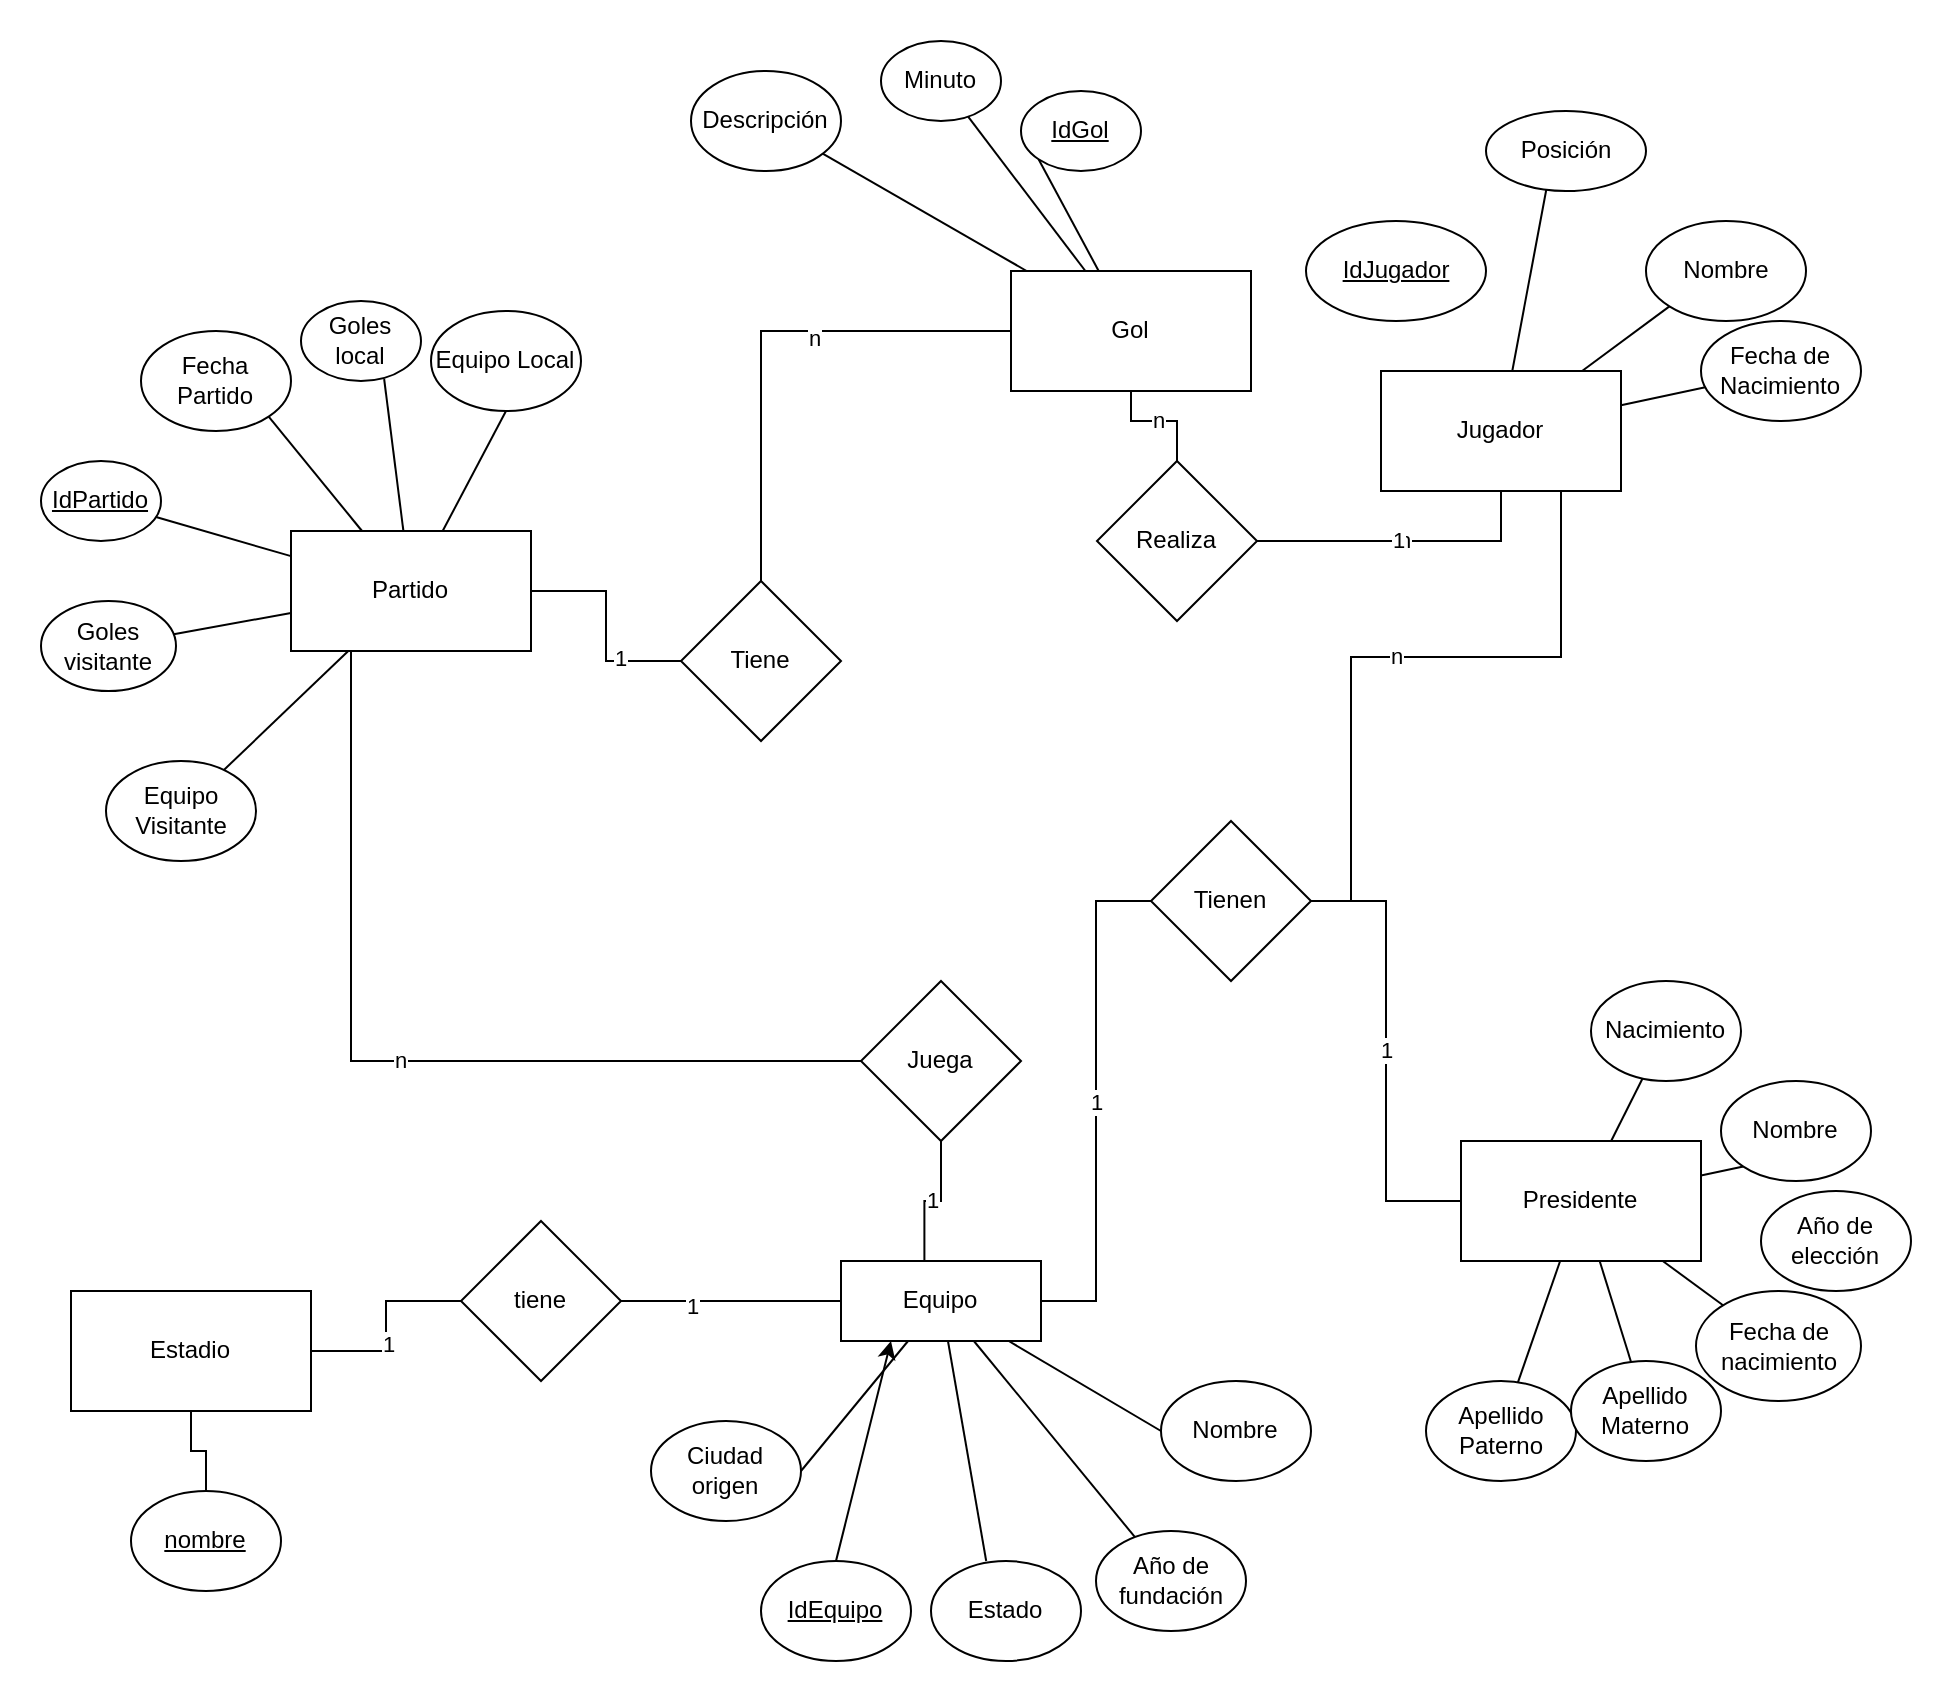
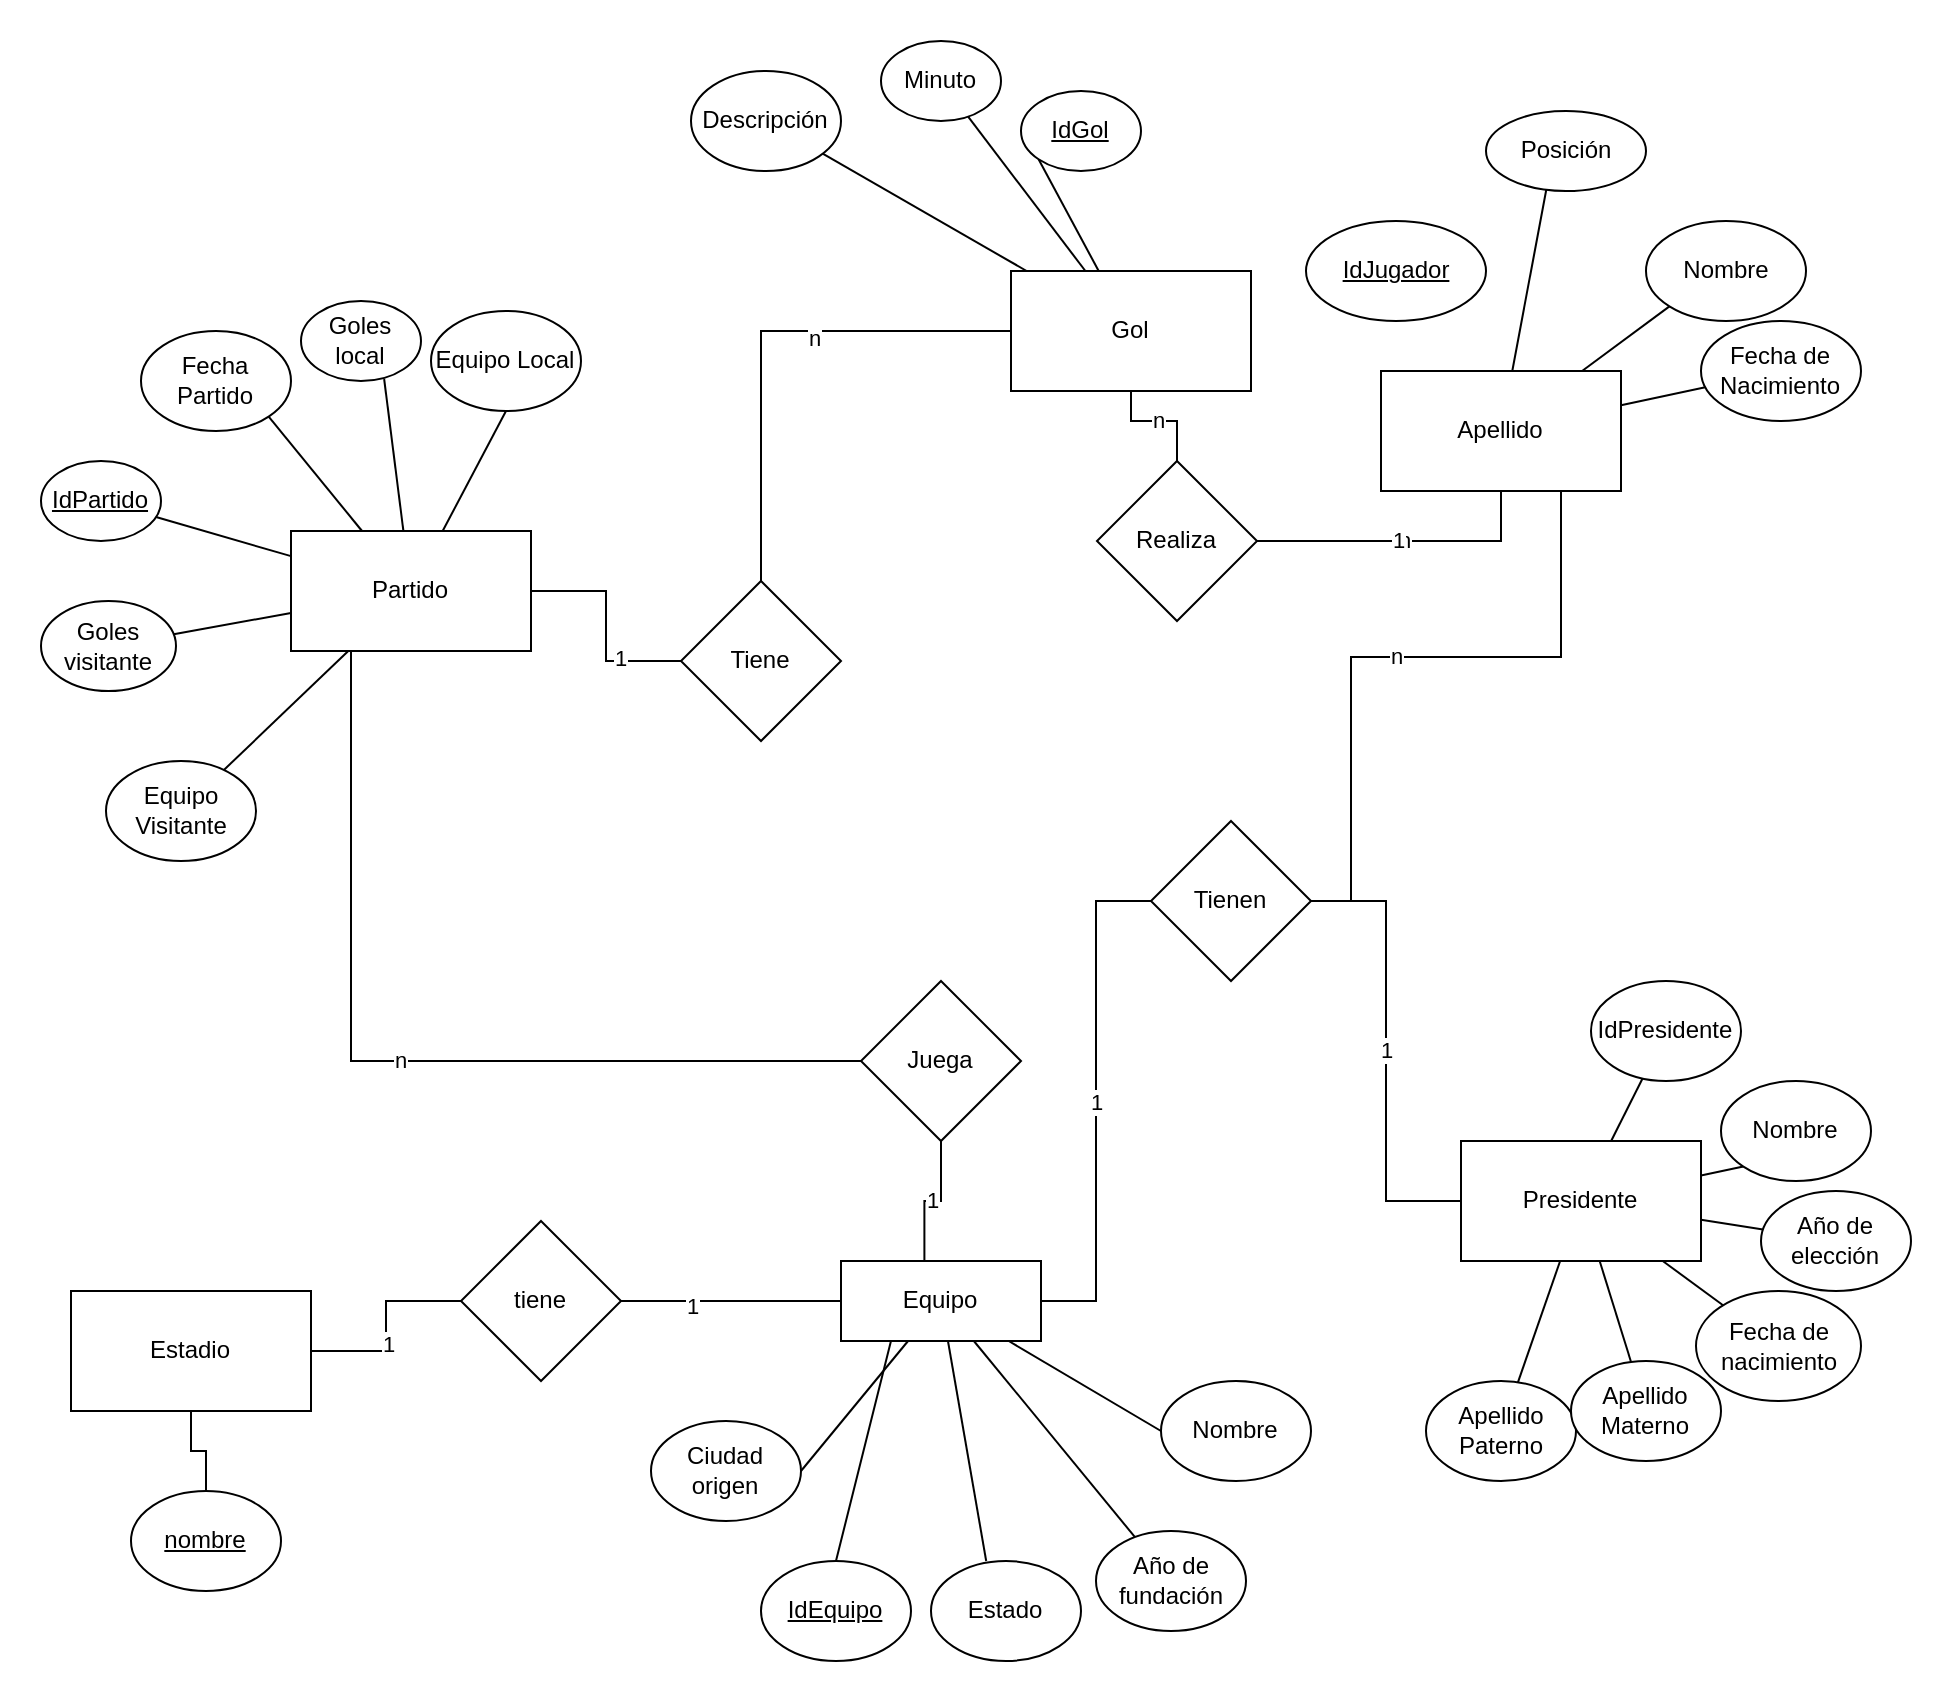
node "Jugador": label "Jugador" -> "Apellido"
node "Nacimiento": label "Nacimiento" -> "IdPresidente"
edge "Presidente" -- "Año de elección": added
edge "IdEquipo" -> "Equipo": arrowhead classic -> none
